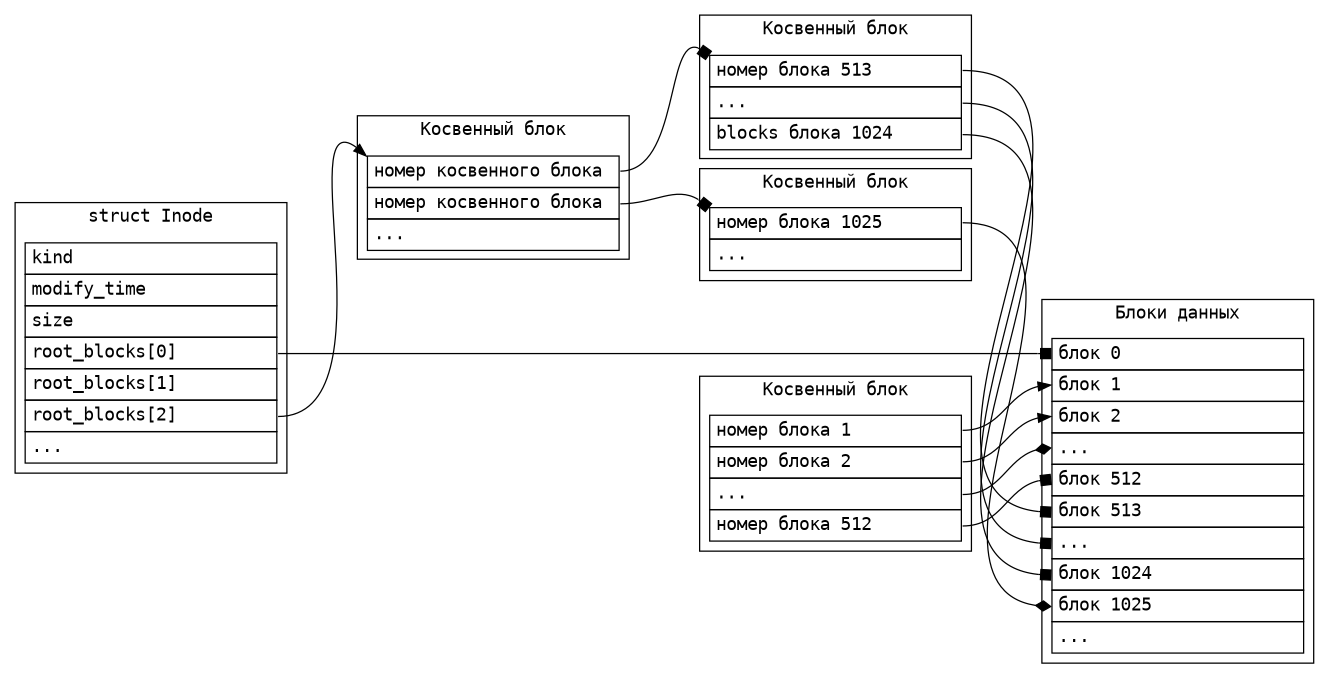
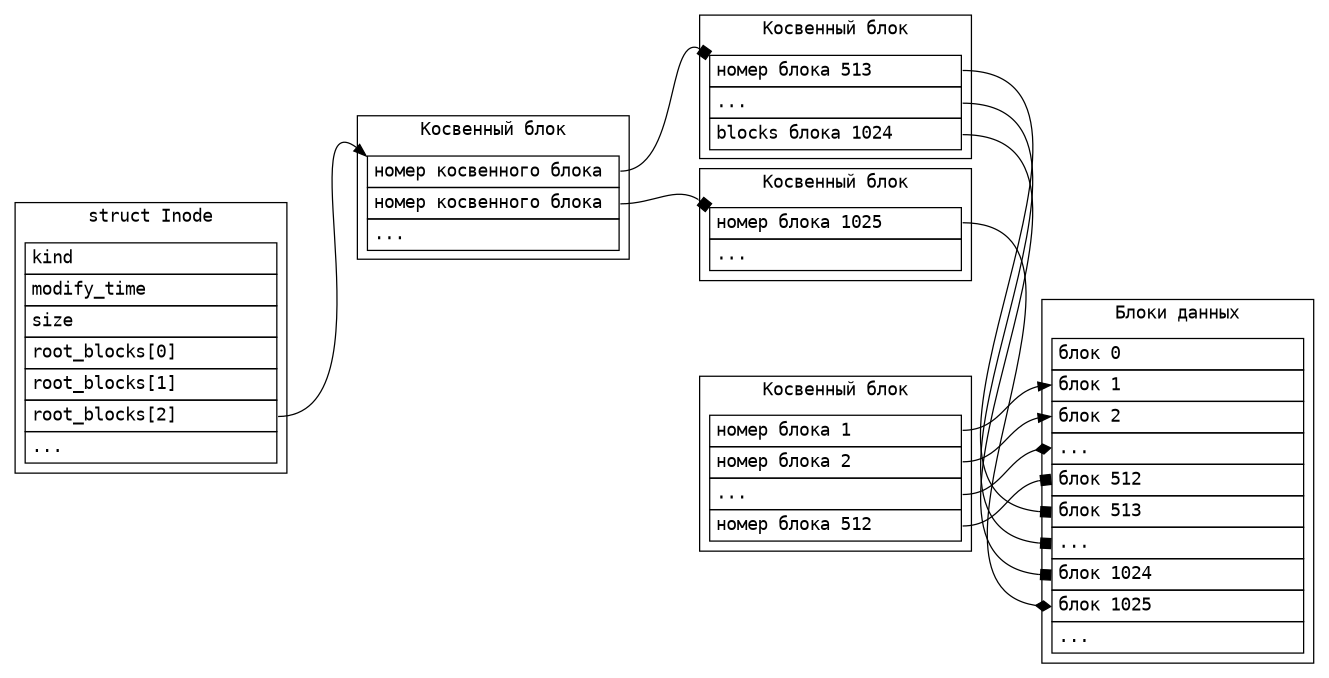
edge "kind" -> "блок 0": removed
